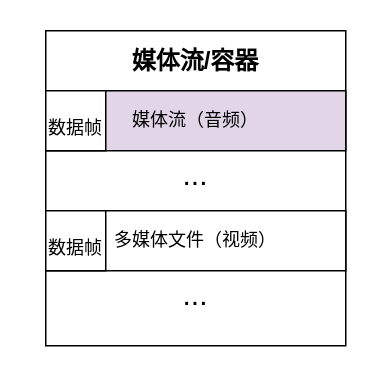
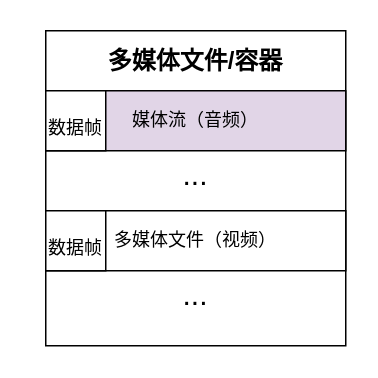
node "媒体流/容器": label "媒体流/容器" -> "多媒体文件/容器"
